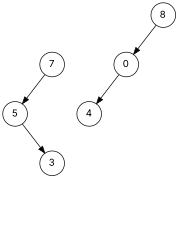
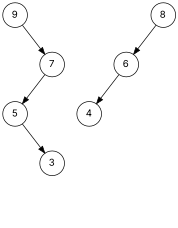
node "9": added
node "0": label "0" -> "6"
